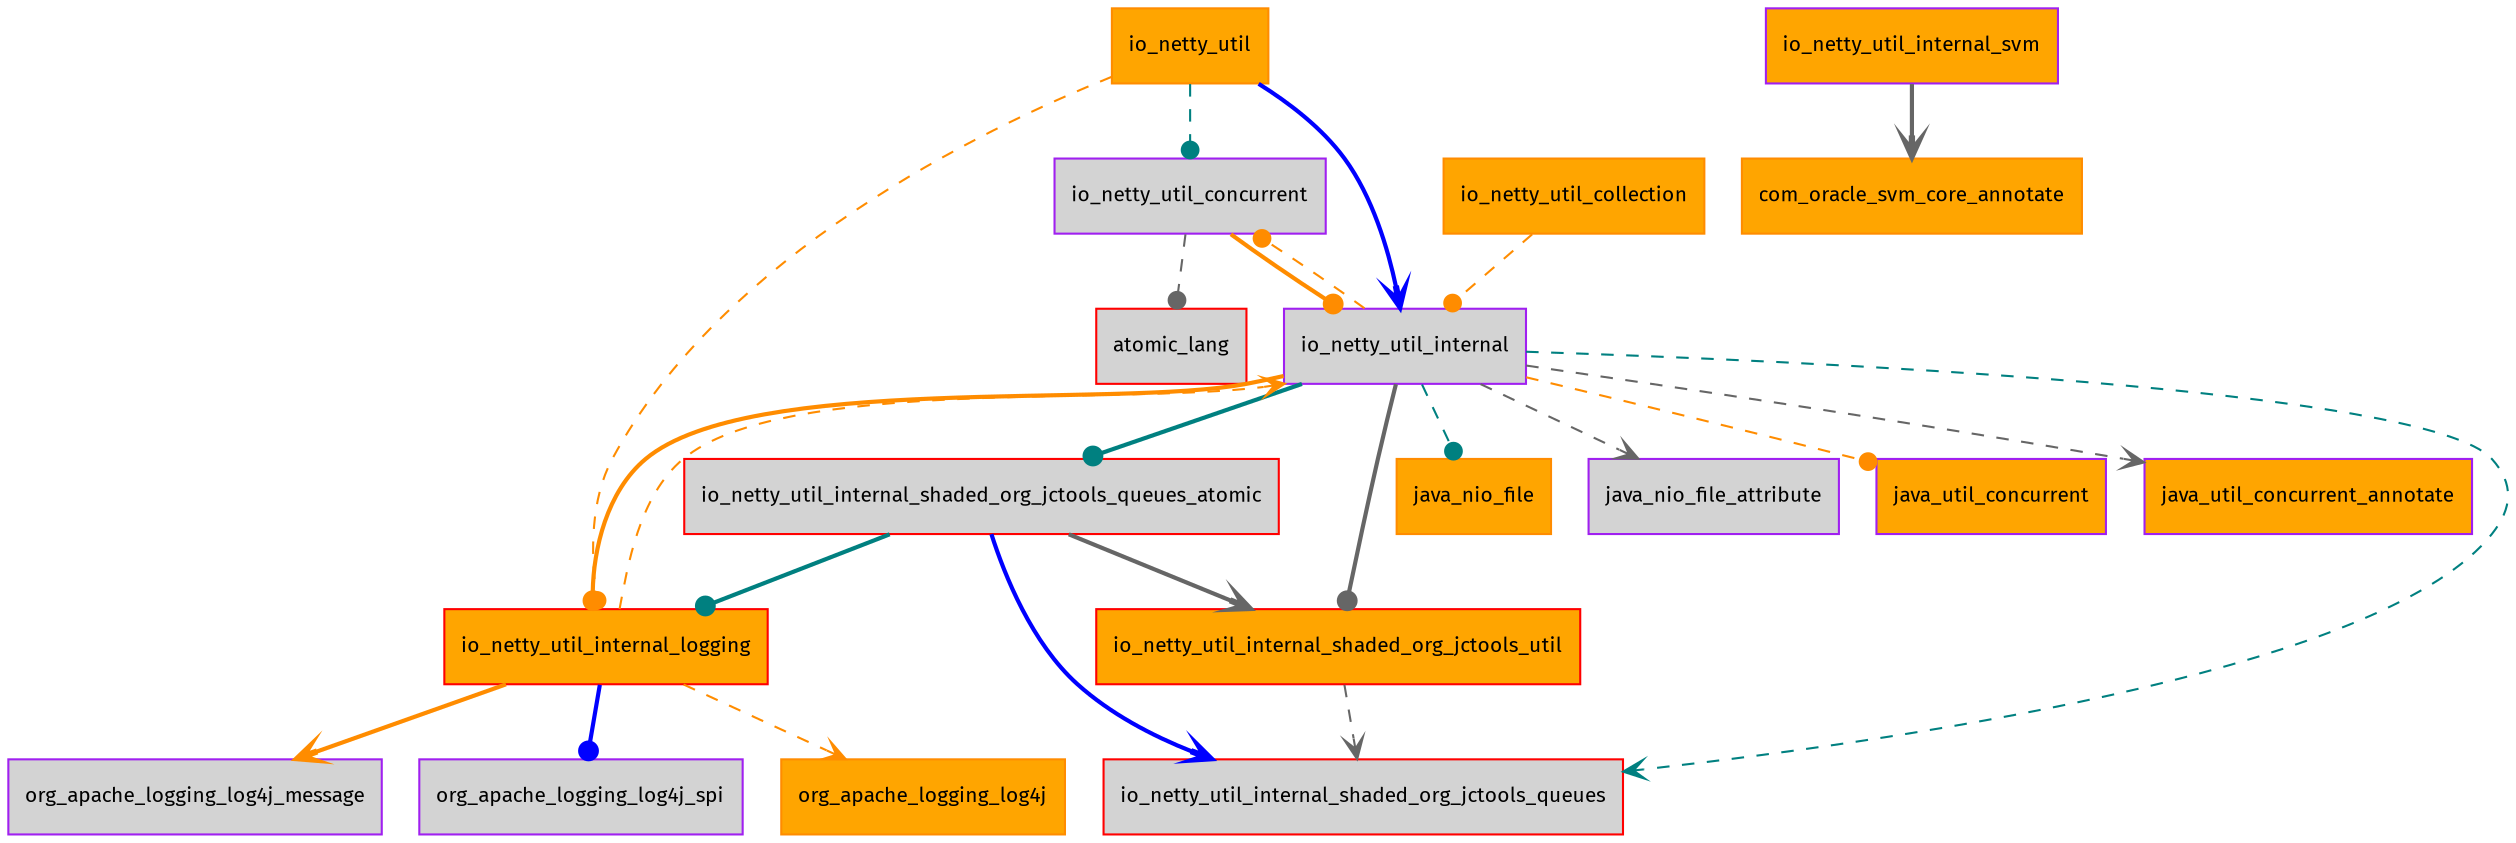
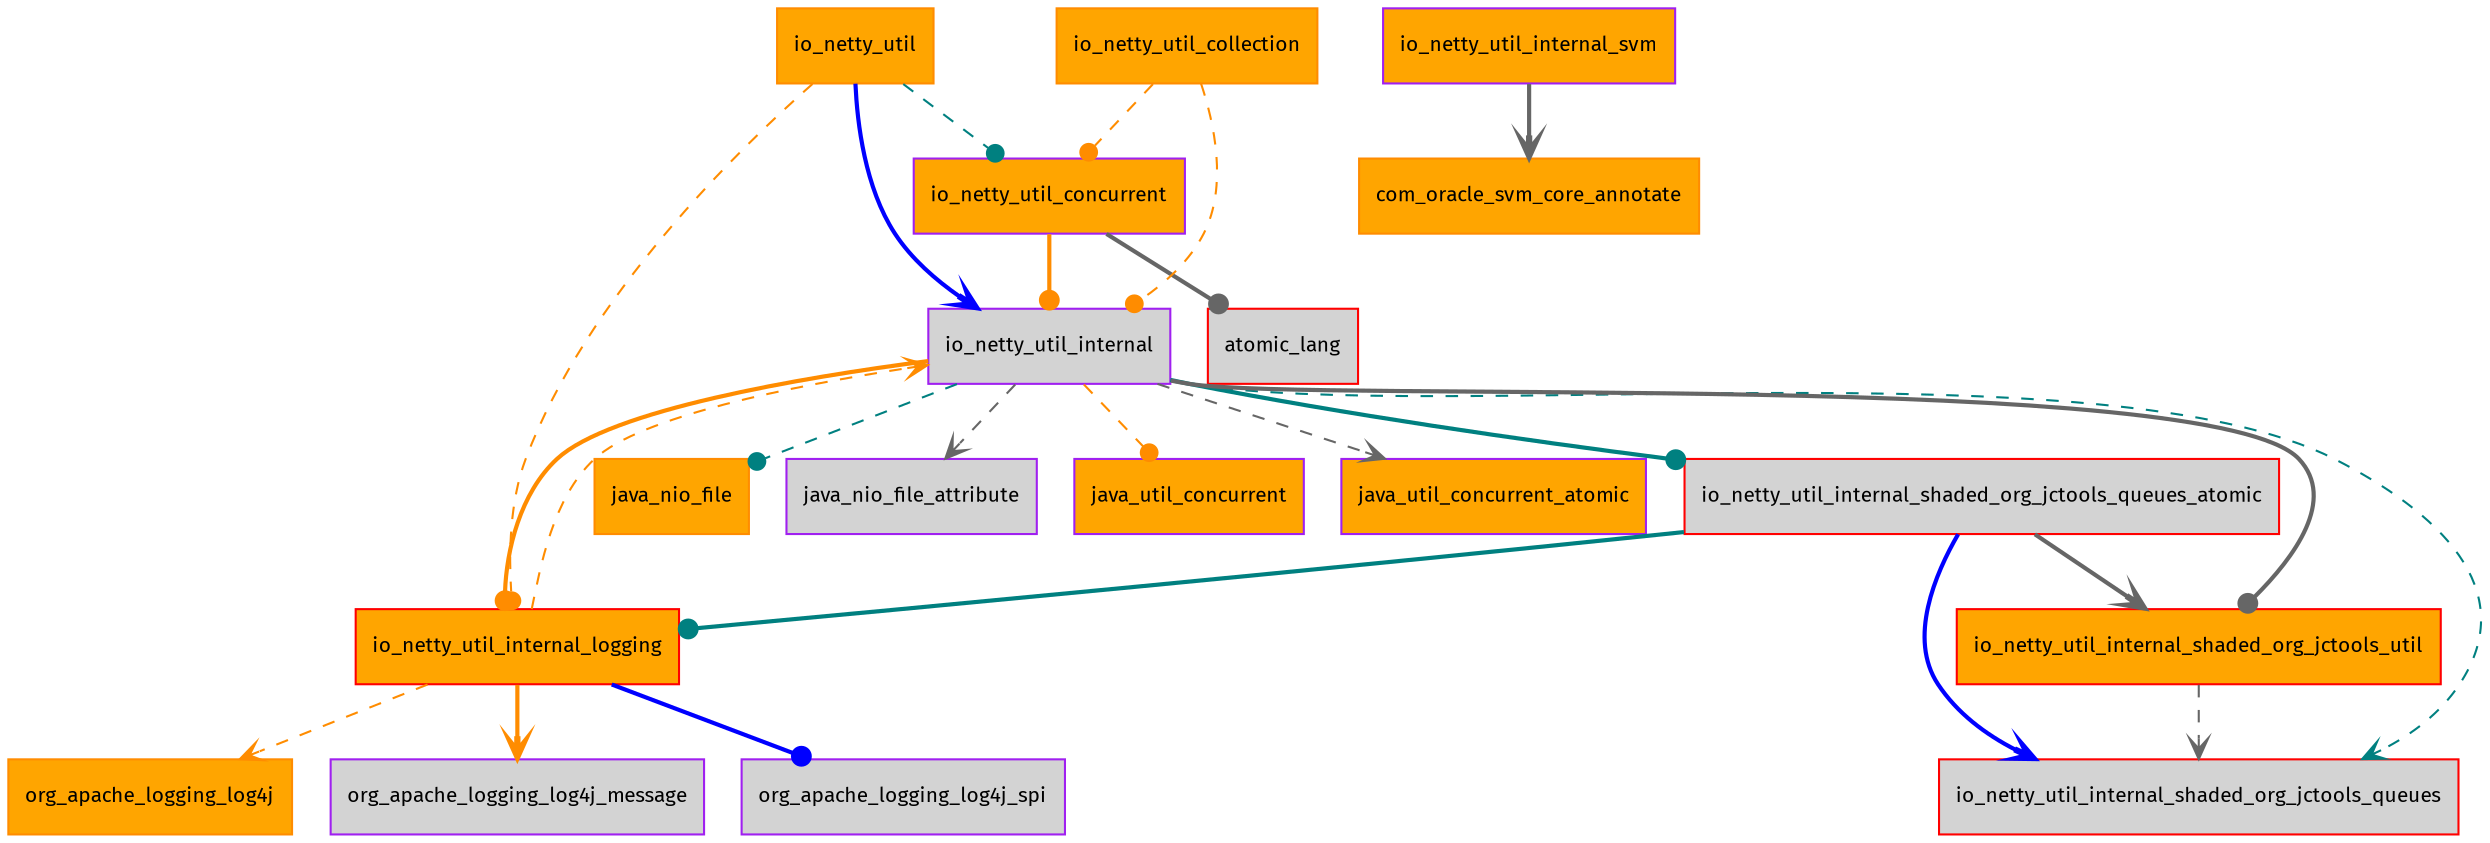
node "io_netty_util_concurrent": fillcolor lightgrey -> orange
edge "io_netty_util_concurrent" -> "atomic_lang": style dashed -> bold
edge "io_netty_util_internal" -> "io_netty_util_concurrent": now "io_netty_util_collection" -> "io_netty_util_concurrent"
node "java_util_concurrent_annotate": label "java_util_concurrent_annotate" -> "java_util_concurrent_atomic"
